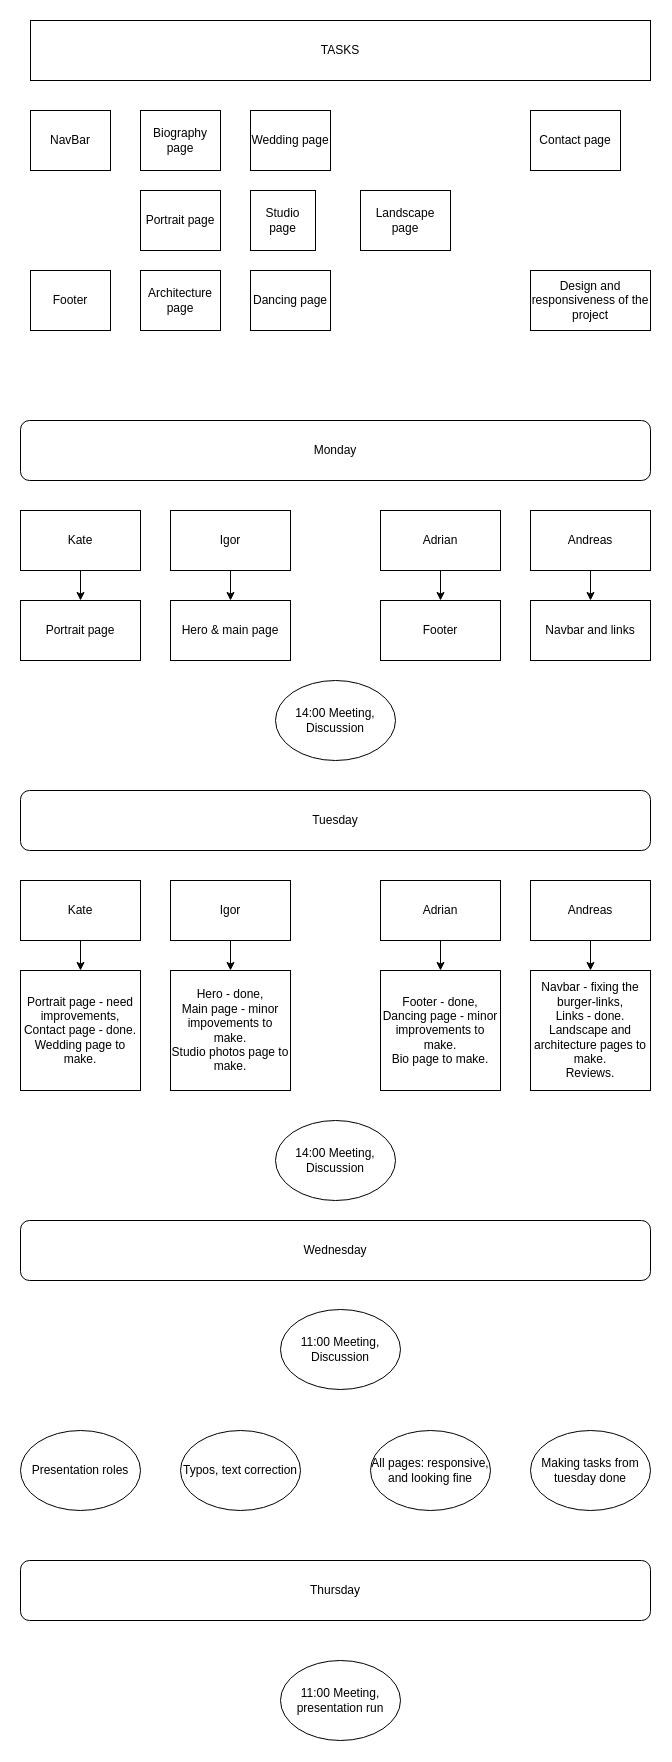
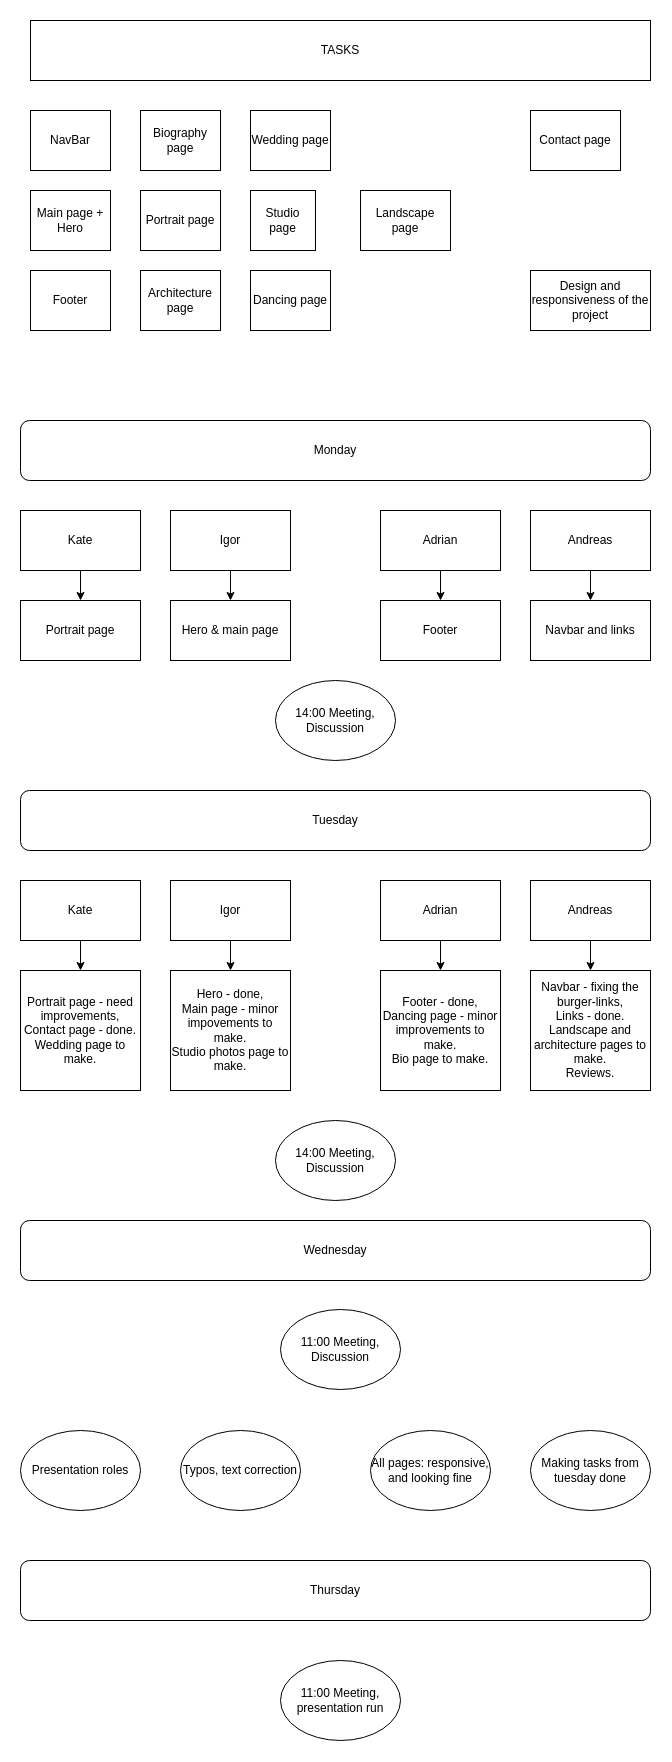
node "Main page + Hero": added
